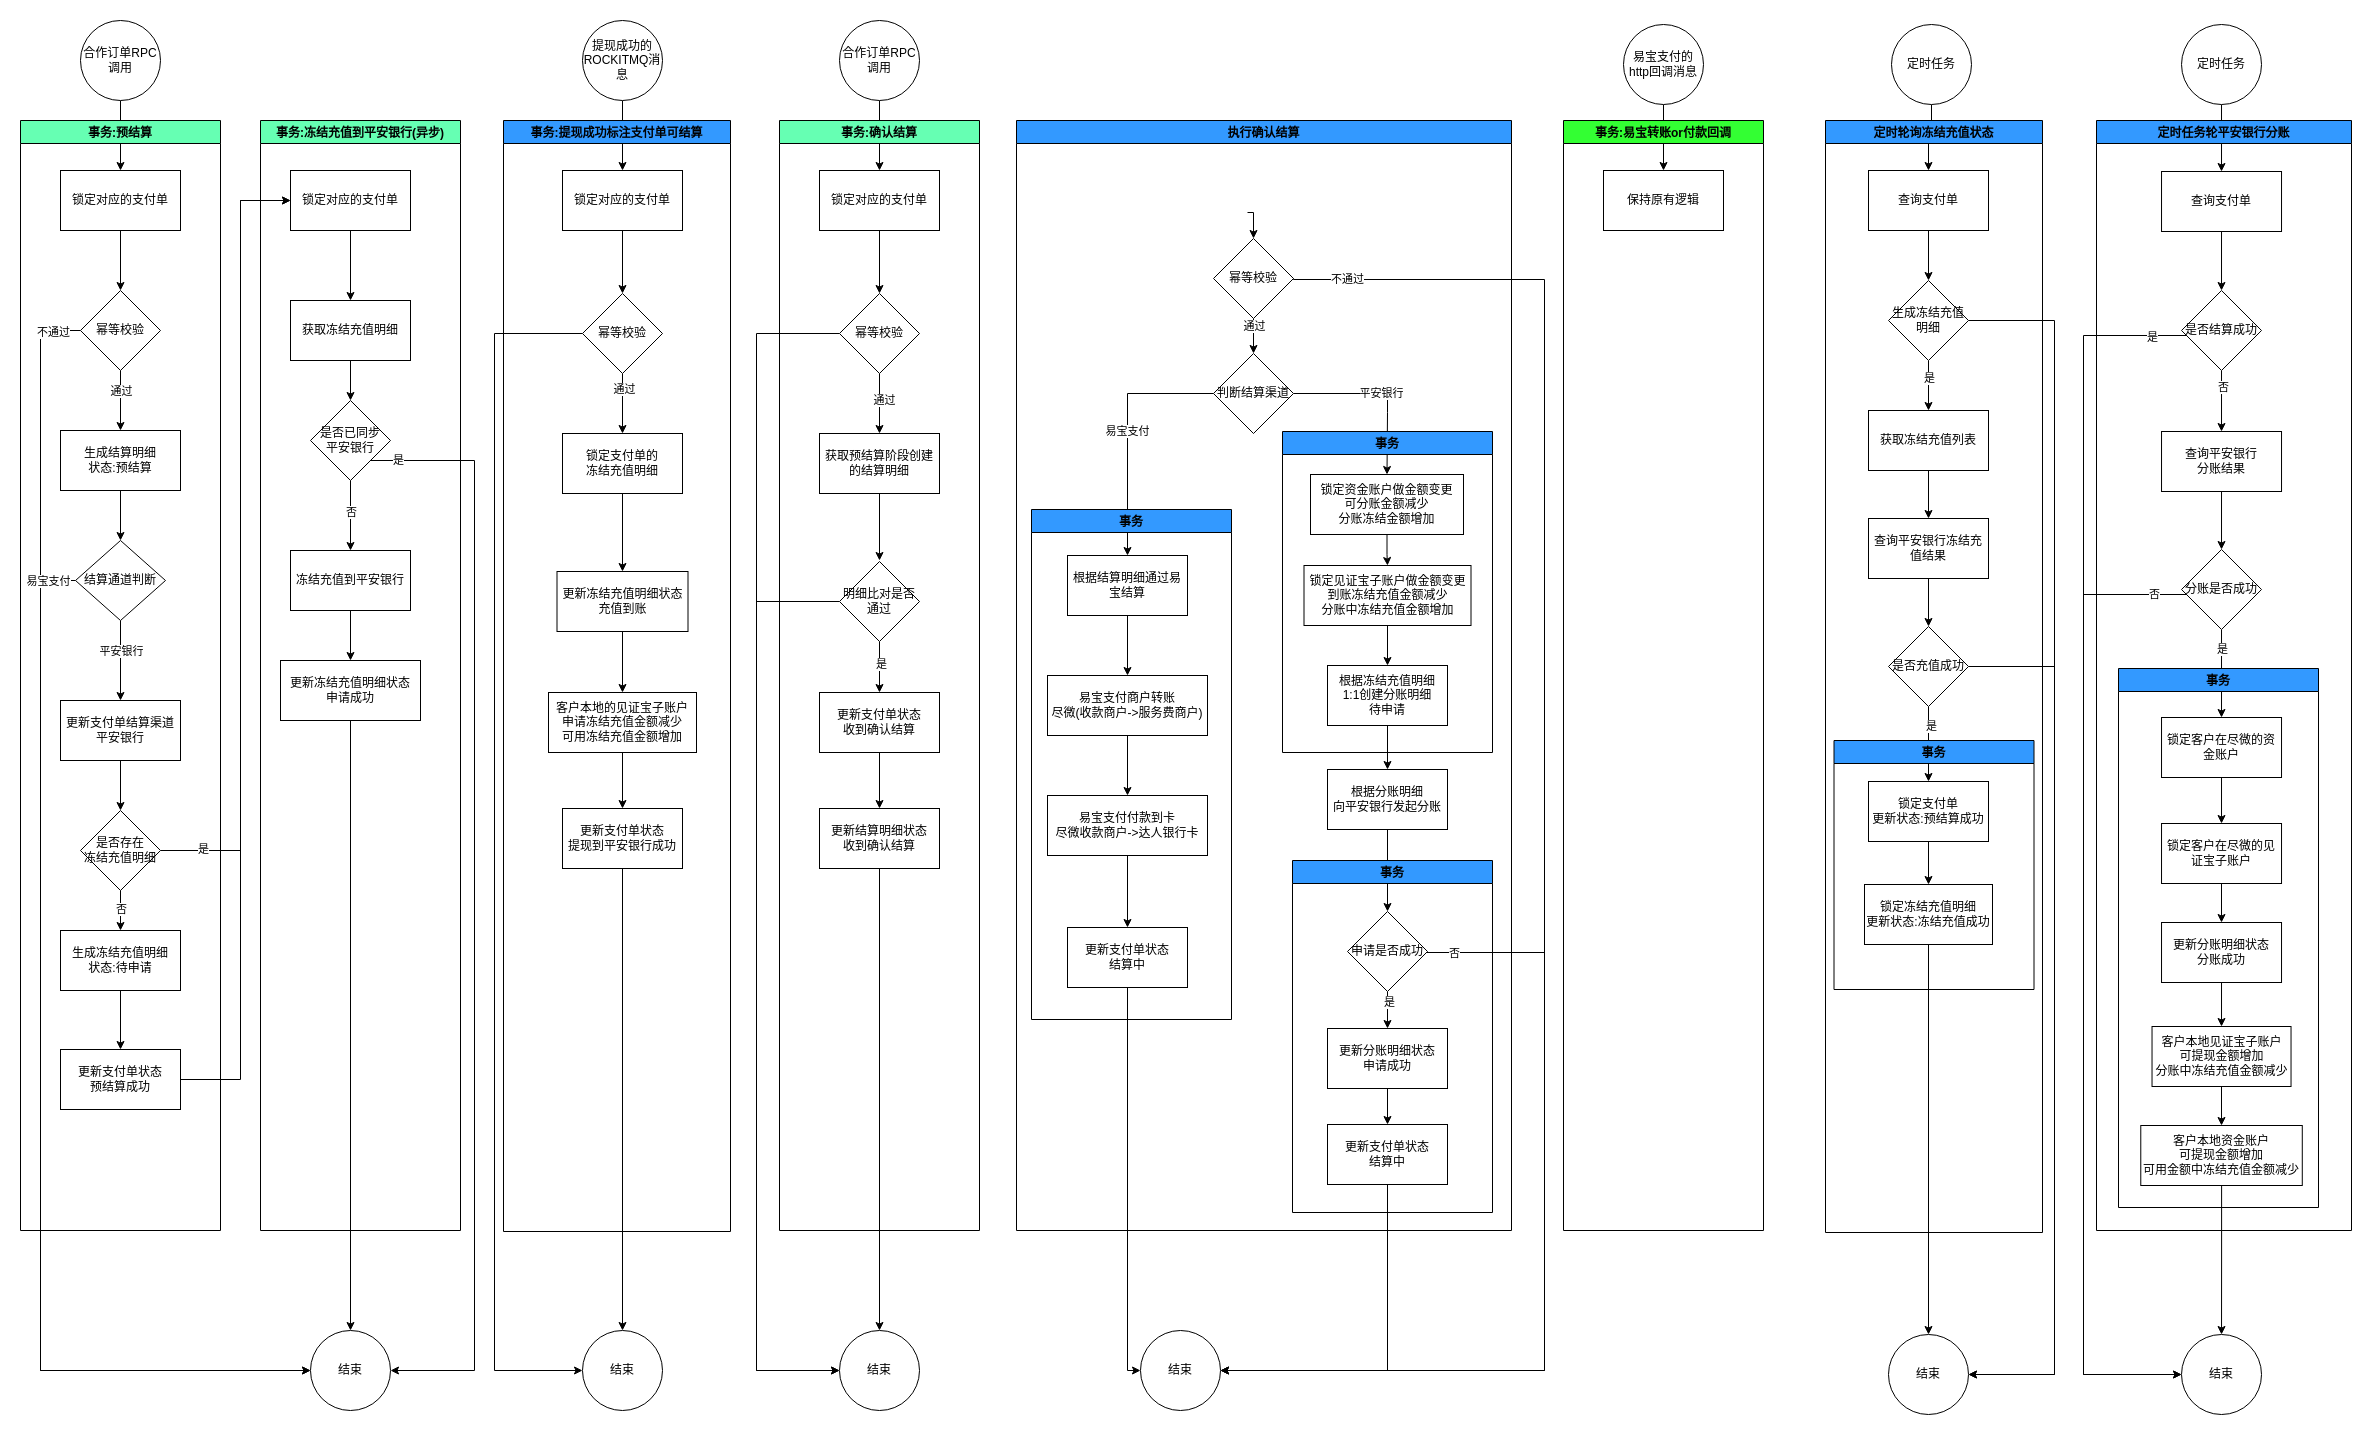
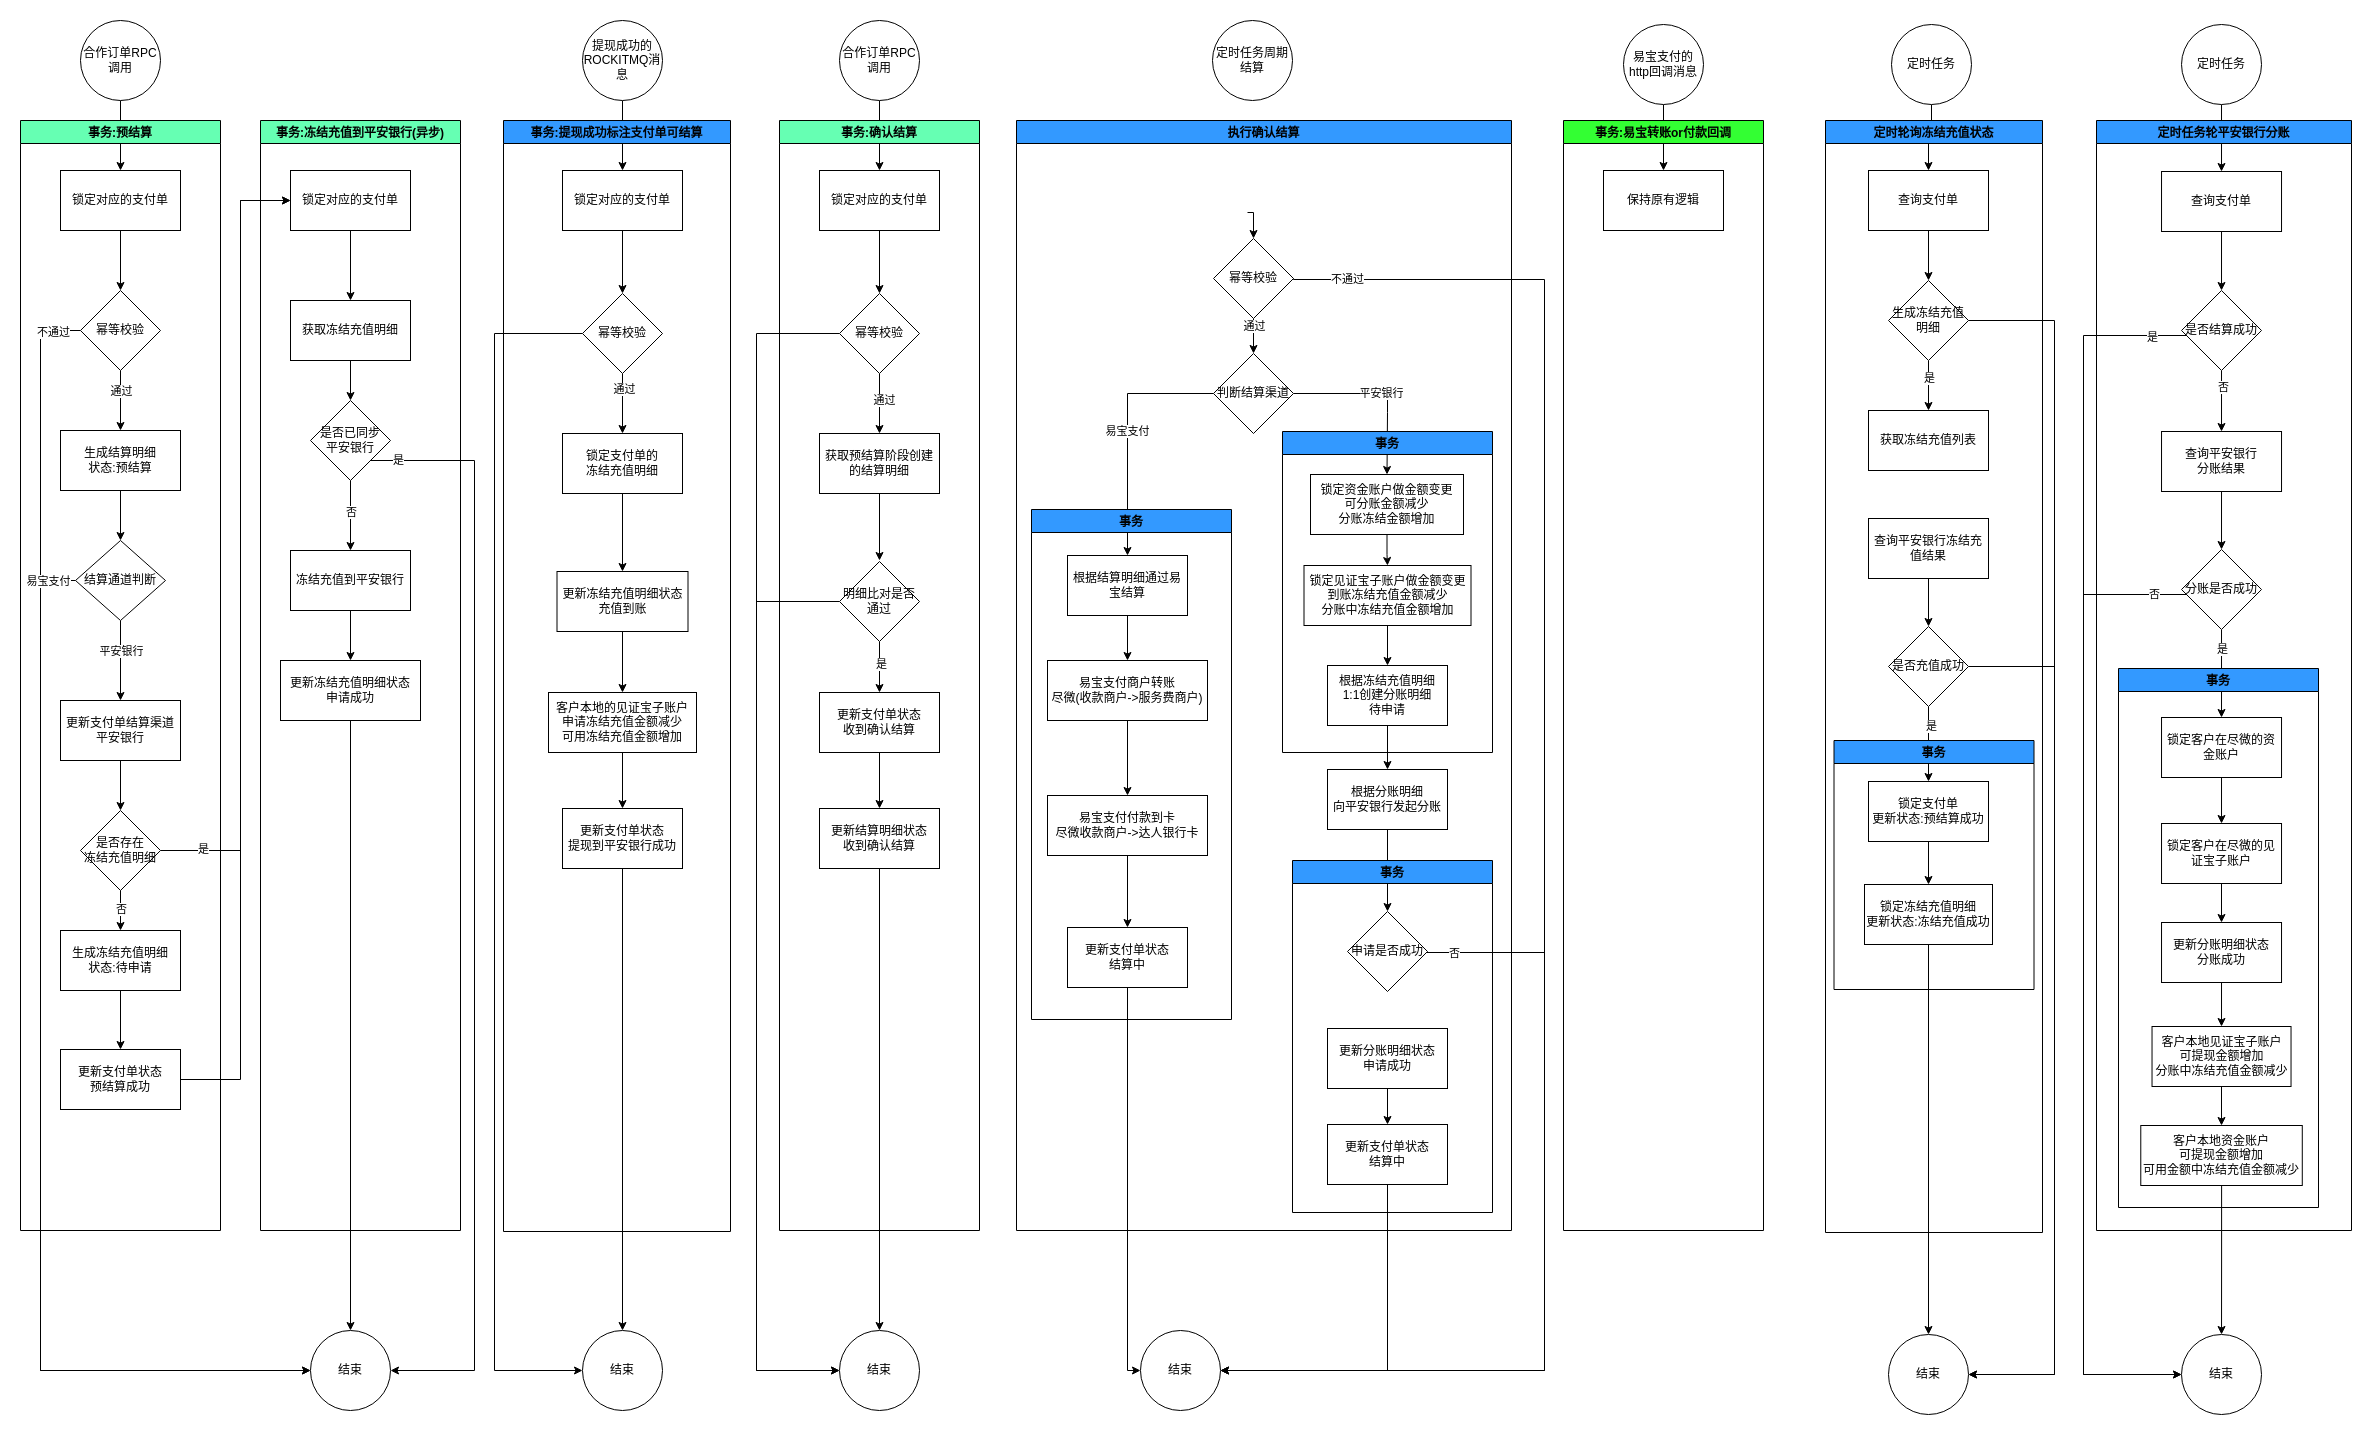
node "定时任务周期结算": added
edge "获取冻结充值列表" -> "查询平安银行冻结充值结果": removed
node "易宝支付商户转账 尽微(收款商户->服务费商户)": moved (1128, 706) -> (1128, 691)
edge "申请是否成功" -> "更新分账明细状态 申请成功": removed, label "是"
